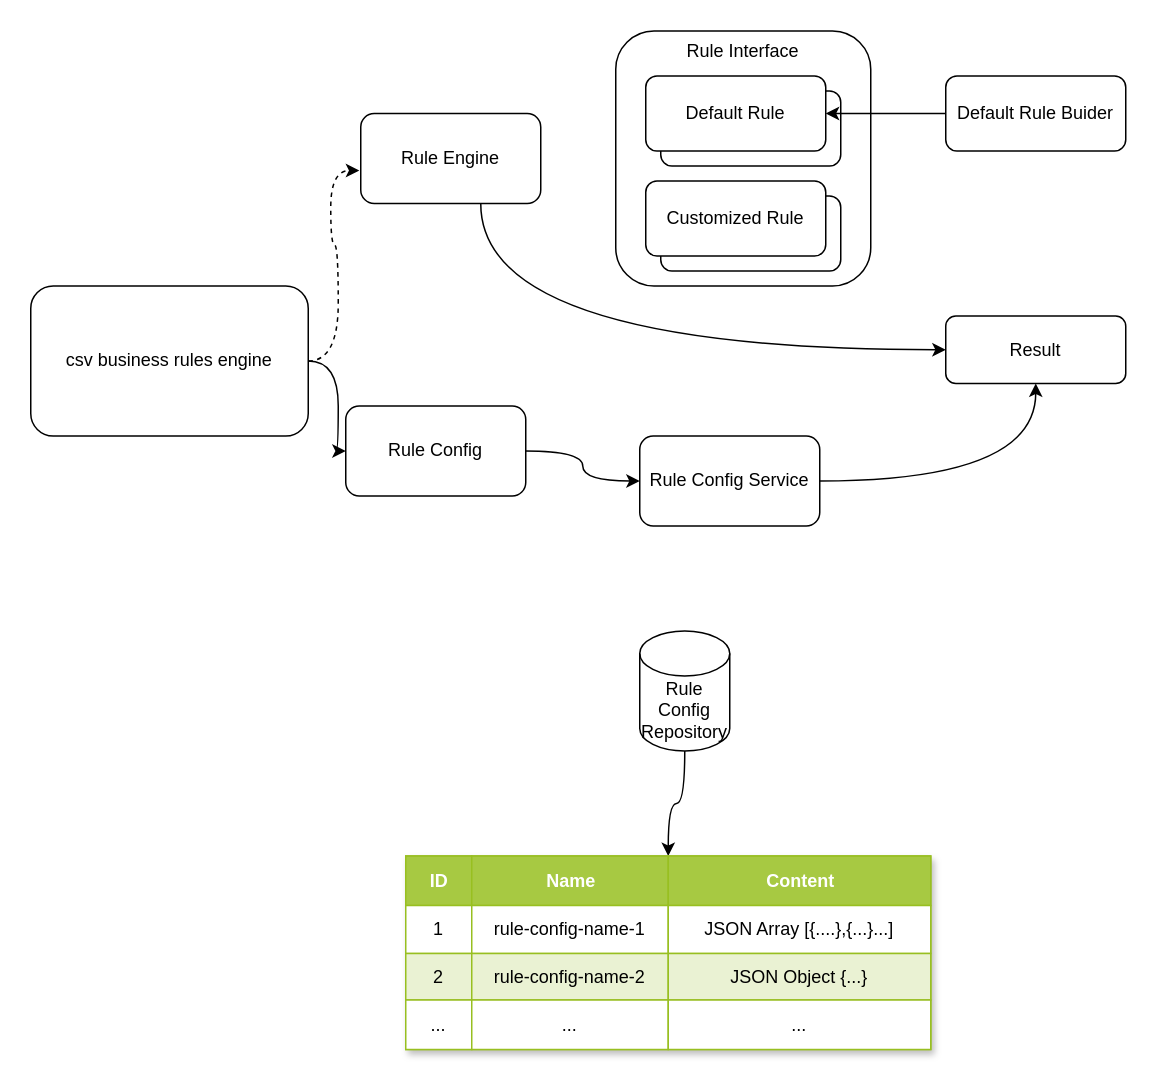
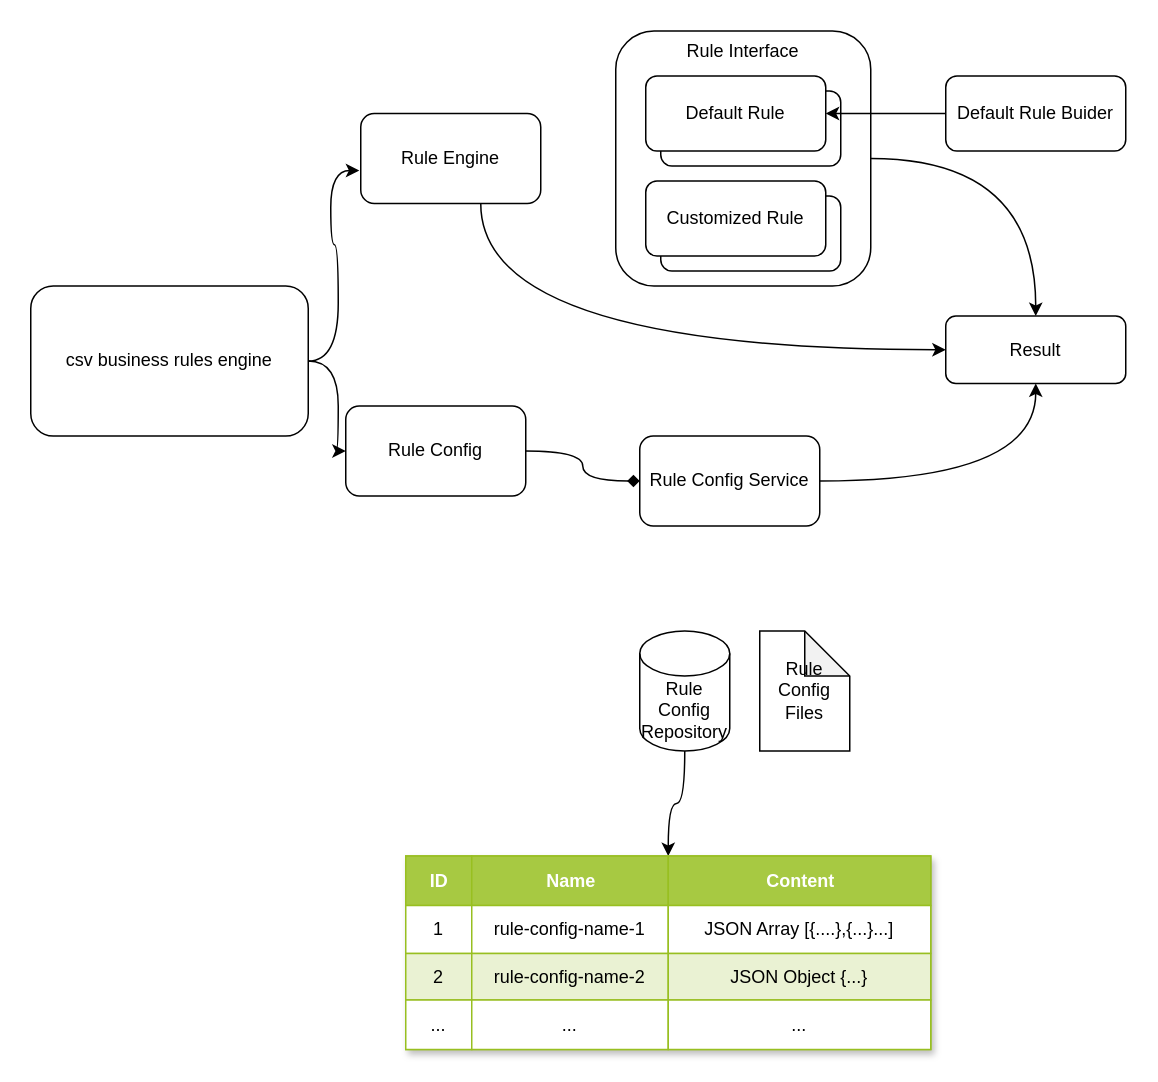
edge "Rule Interface" -> "Result": added
edge "csv business rules engine" -> "Rule Engine": style dashed -> solid
edge "Rule Config" -> "Rule Config Service": arrowhead classic -> diamond
node "Rule Config Files": added
